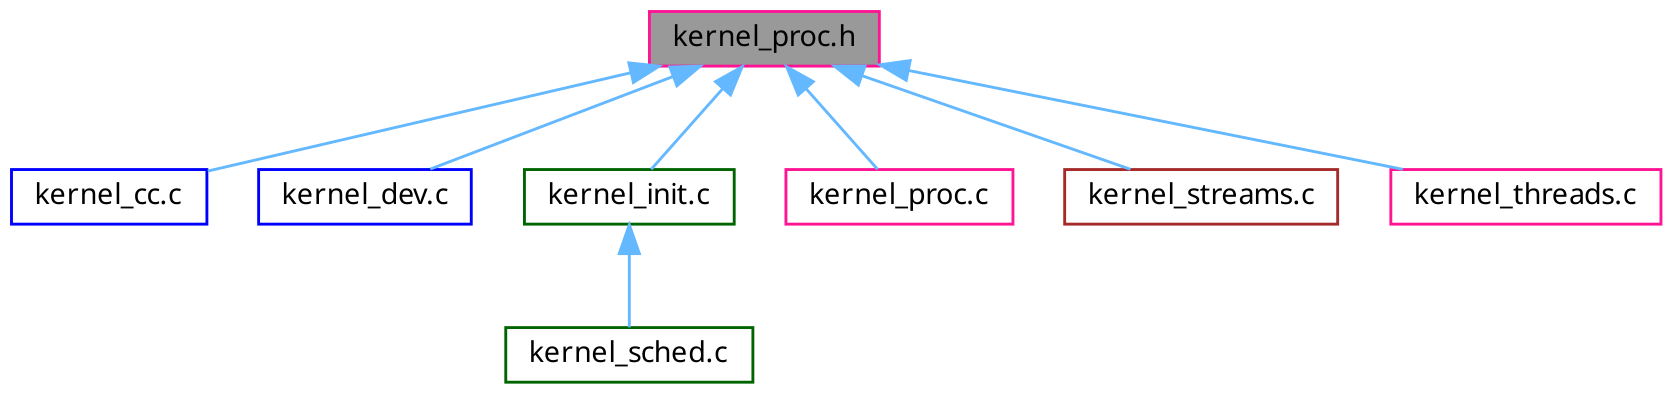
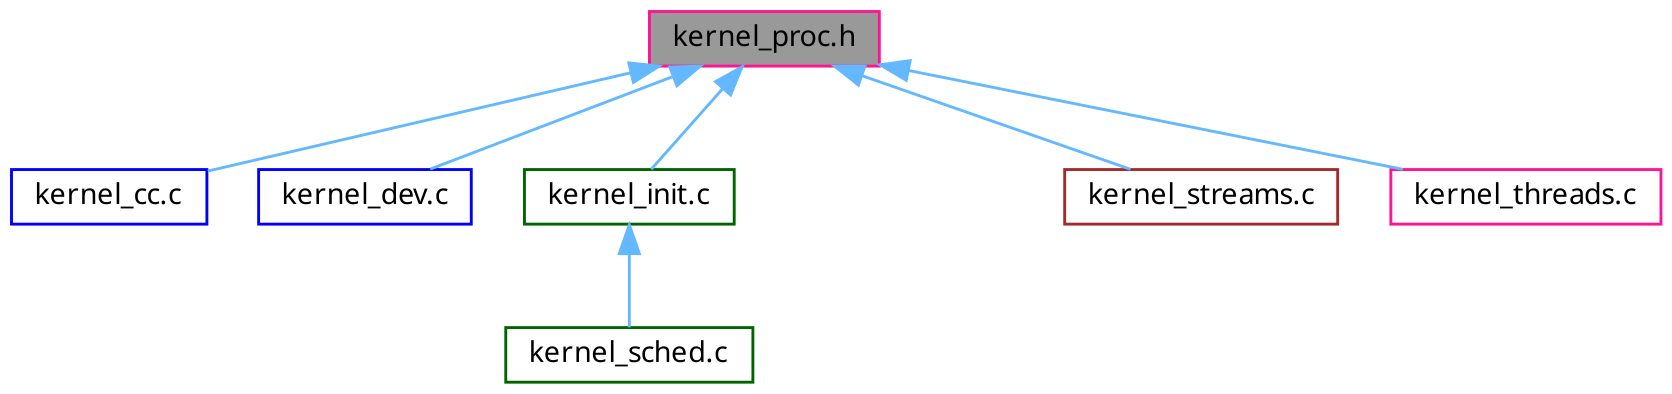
node "kernel_proc.c": removed
